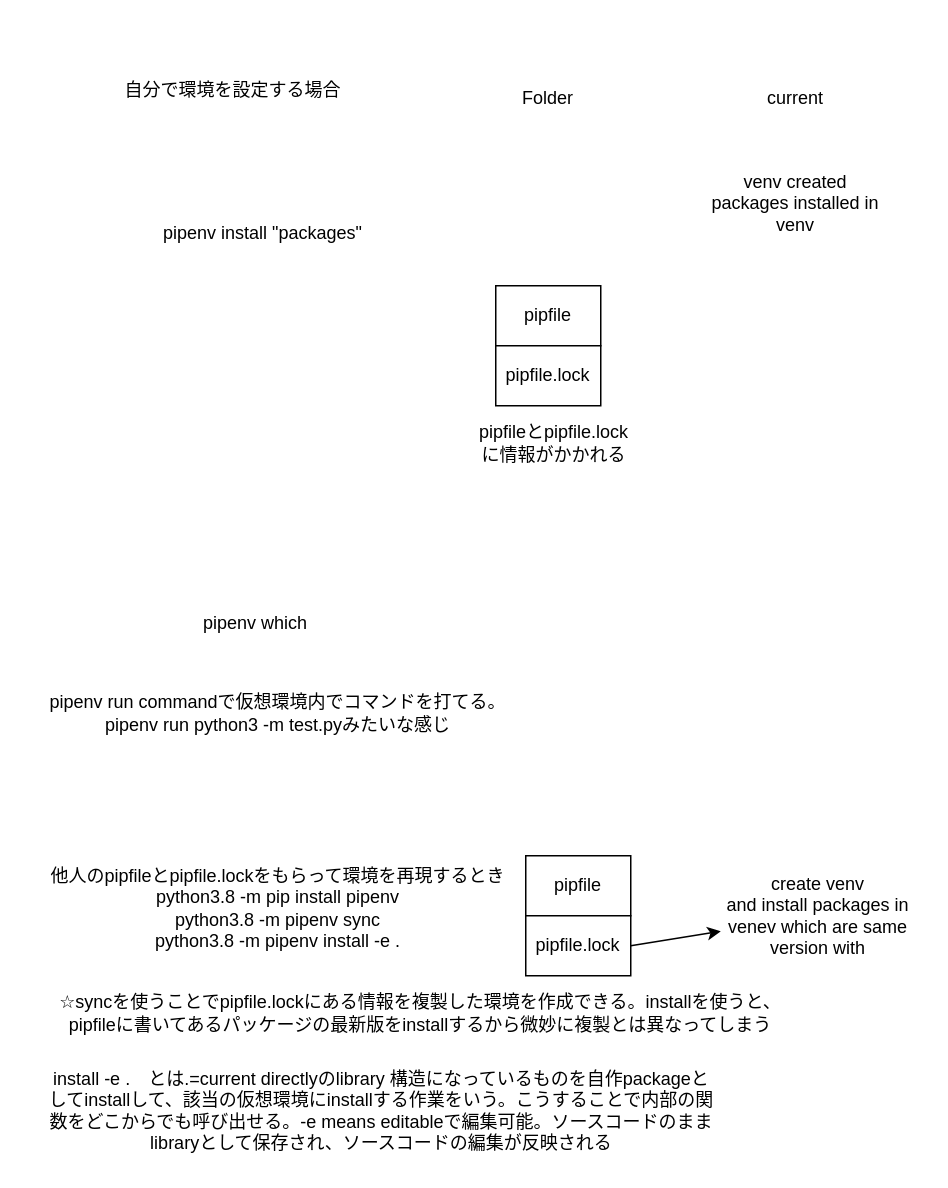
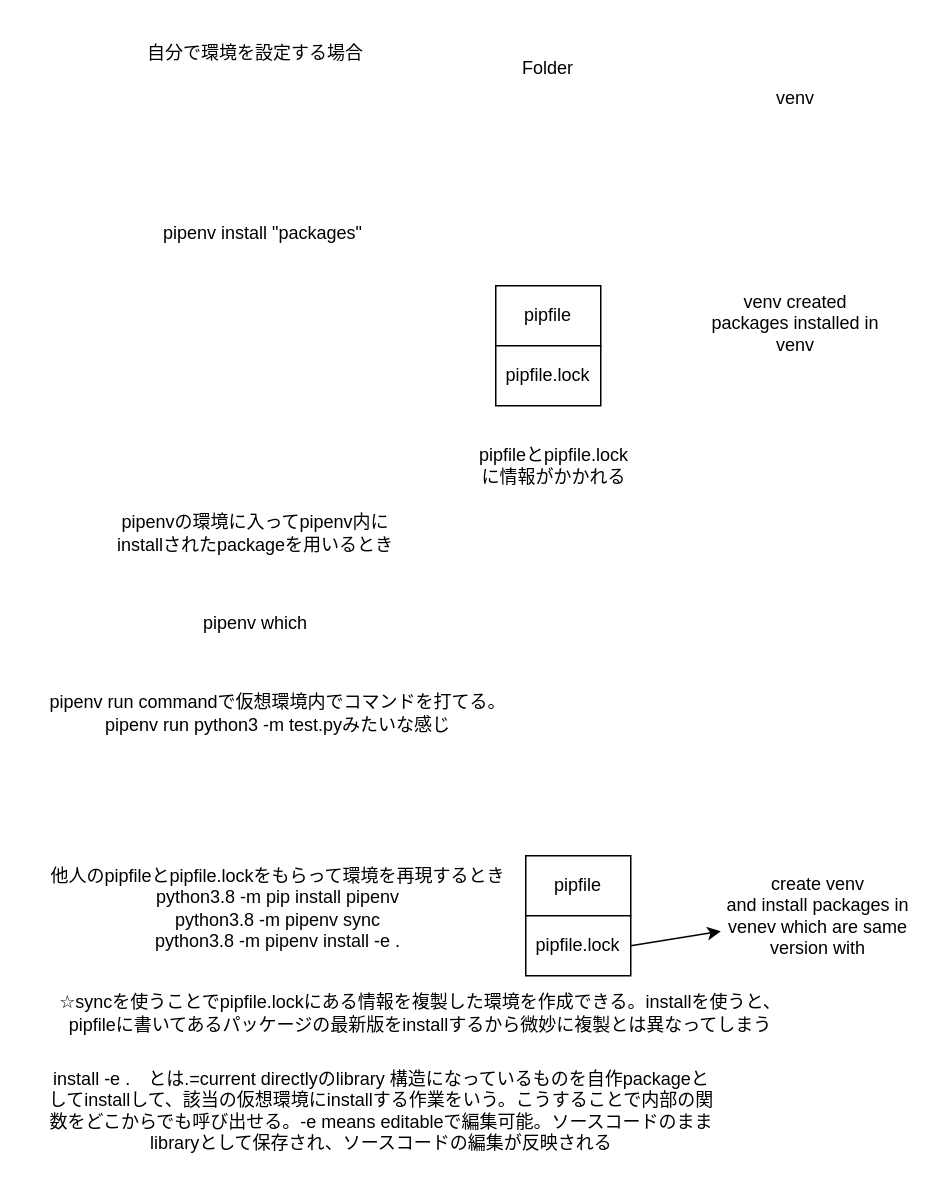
node "自分で環境を設定する場合": moved (233, 91) -> (256, 53)
node "Folder": moved (548, 98) -> (548, 68)
node "current": label "current" -> "venv"
node "venv created packages installed in venv": moved (796, 203) -> (796, 323)
node "pipfileとpipfile.lockに情報がかかれる": moved (554, 443) -> (554, 466)
node "pipenvの環境に入ってpipenv内にinstallされたpackageを用いるとき": added
